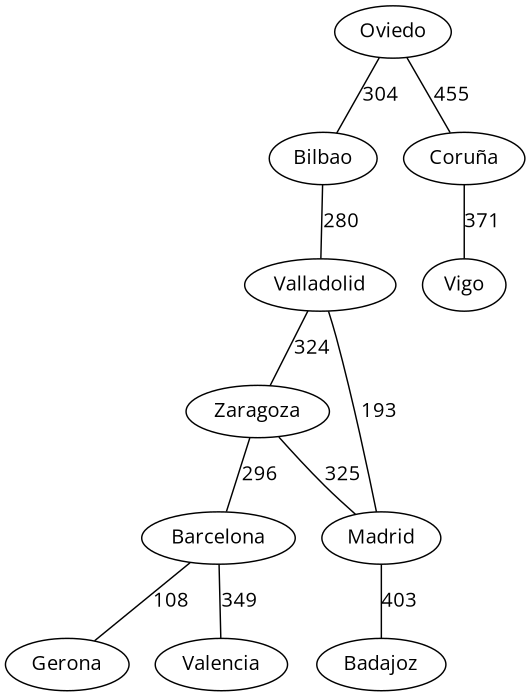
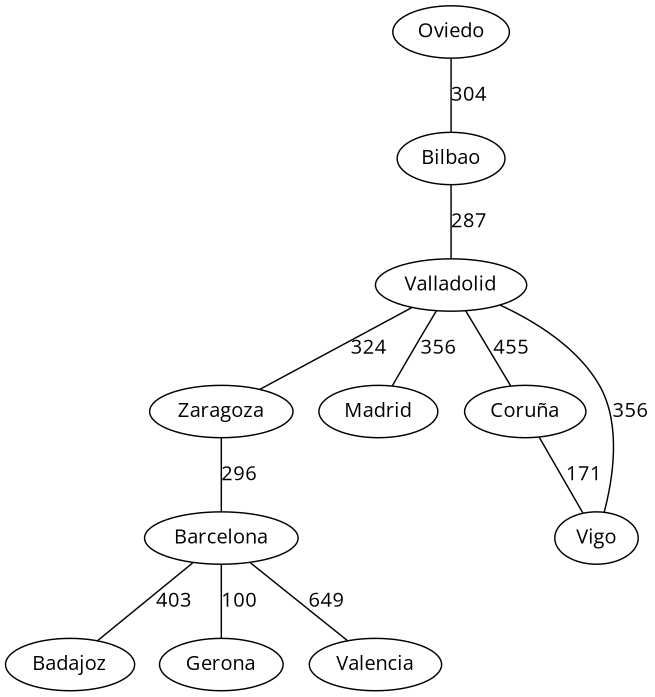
edge "Oviedo" -- "Coruña": now "Valladolid" -- "Coruña"
edge "Bilbao" -- "Valladolid": label "280" -> "287"
edge "Coruña" -- "Vigo": label "371" -> "171"
edge "Valladolid" -- "Vigo": added, label "356"
edge "Valladolid" -- "Madrid": label "193" -> "356"
edge "Zaragoza" -- "Madrid": removed, label "325"
edge "Barcelona" -- "Gerona": label "108" -> "100"
edge "Barcelona" -- "Valencia": label "349" -> "649"
edge "Madrid" -- "Badajoz": now "Barcelona" -- "Badajoz"
